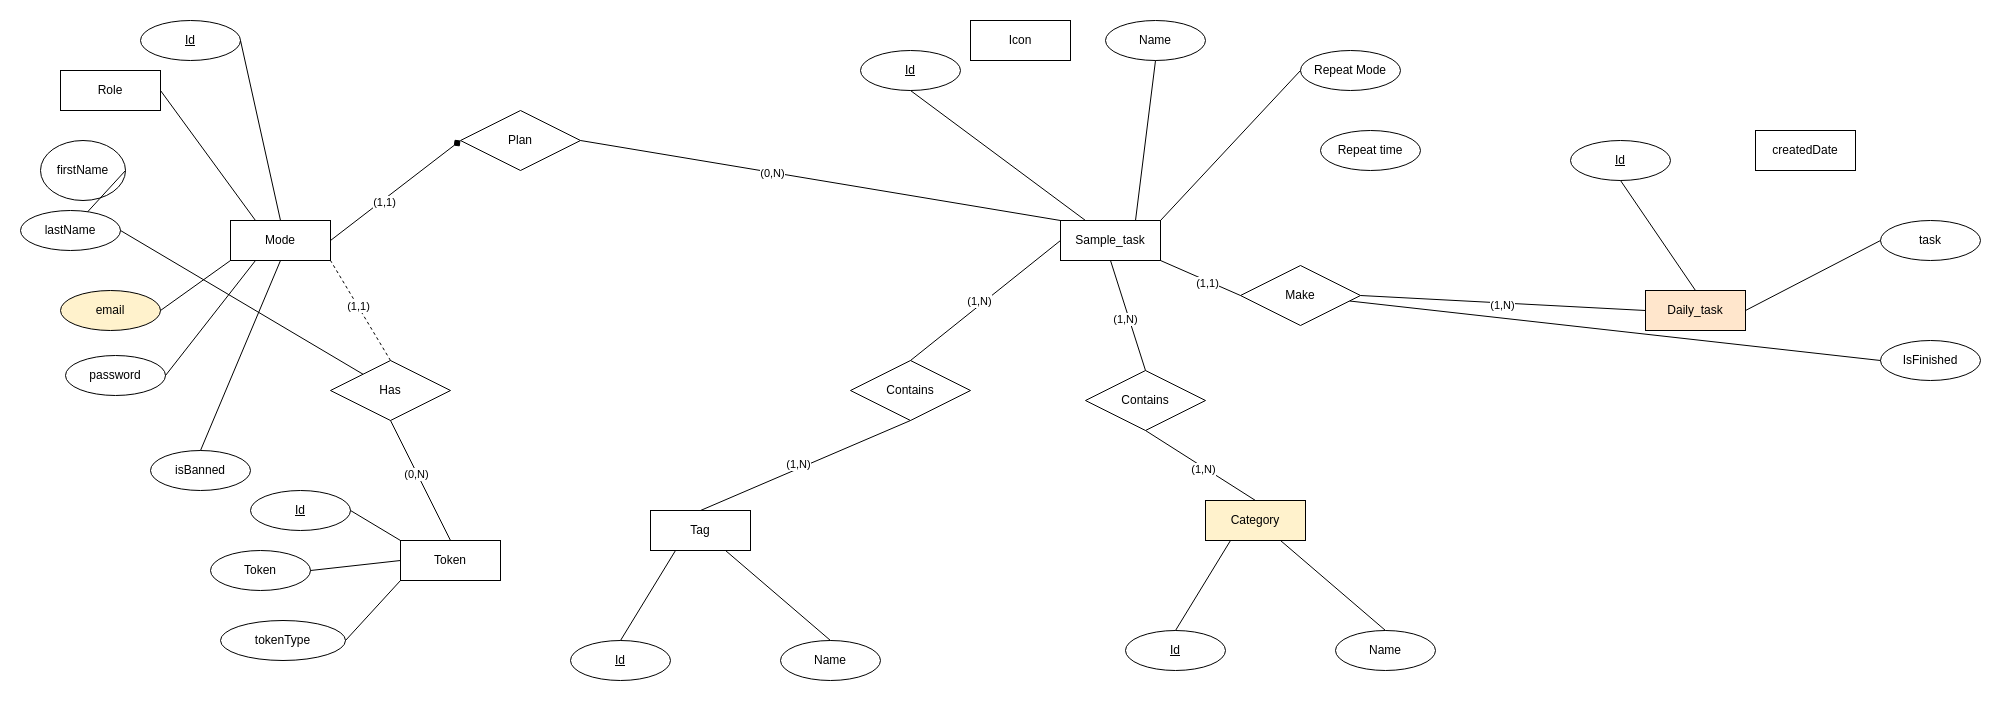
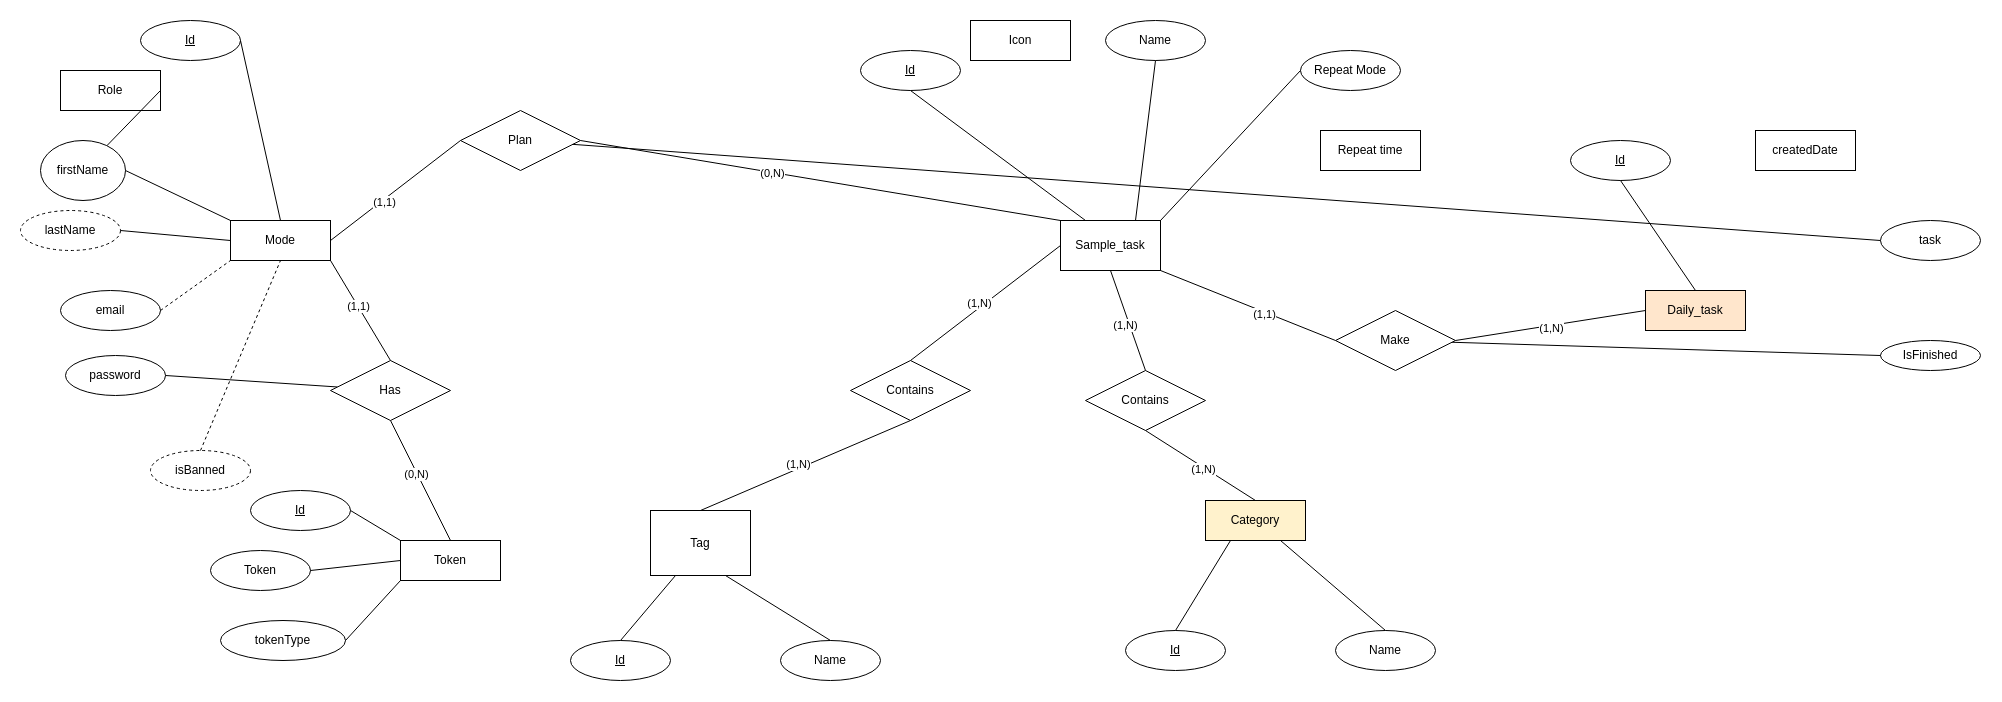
edge "Mode" -> "Plan": arrowhead diamond -> none
node "Repeat time": shape ellipse -> rectangle
edge "Role" -- "Mode": now "Role" -- "firstName"
edge "firstName" -- "lastName": now "firstName" -- "Mode"
node "lastName": style solid -> dashed
node "Sample_task": size 100x40 -> 100x50
edge "task" -- "Daily_task": now "task" -- "Plan"
edge "Mode" -- "email": style solid -> dashed
node "Make": moved (1301, 296) -> (1396, 341)
edge "lastName" -- "Has": now "lastName" -- "Mode"
node "email": fillcolor #fff2cc -> #ffffff
edge "Mode" -- "password": now "Has" -- "password"
edge "Mode" -- "Has": style dashed -> solid
edge "Mode" -- "isBanned": style solid -> dashed
node "IsFinished": size 100x40 -> 100x30
node "isBanned": style solid -> dashed
node "Tag": size 100x40 -> 100x65
